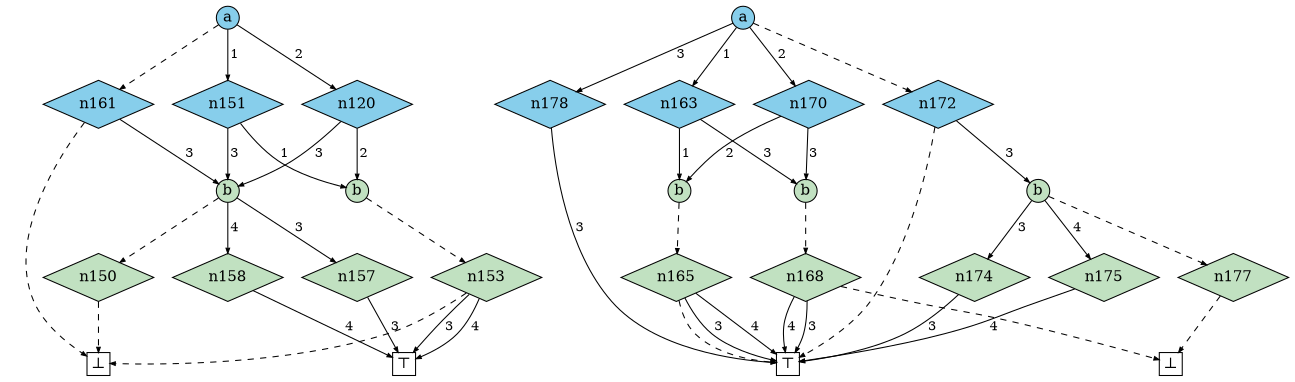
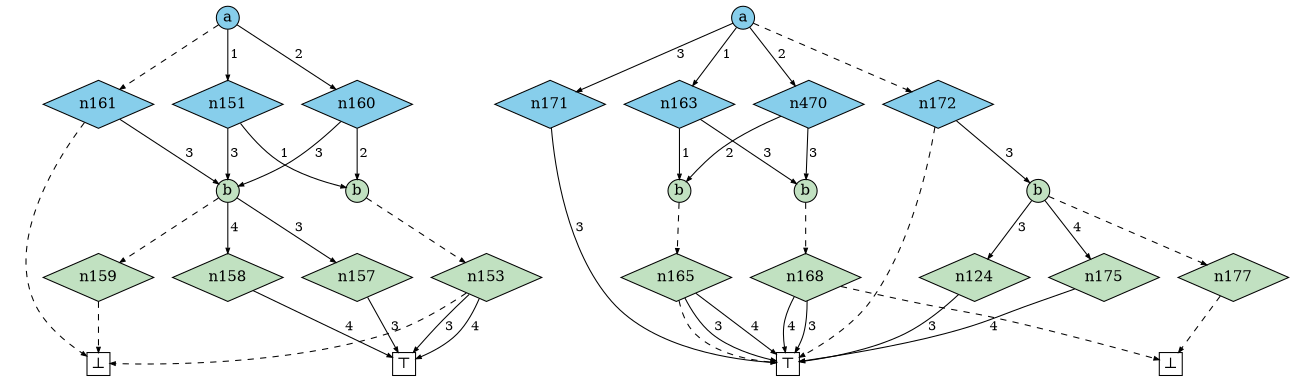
node "n120": label "n120" -> "n160"
node "n178": label "n178" -> "n171"
node "n170": label "n170" -> "n470"
node "n150": label "n150" -> "n159"
node "n174": label "n174" -> "n124"
